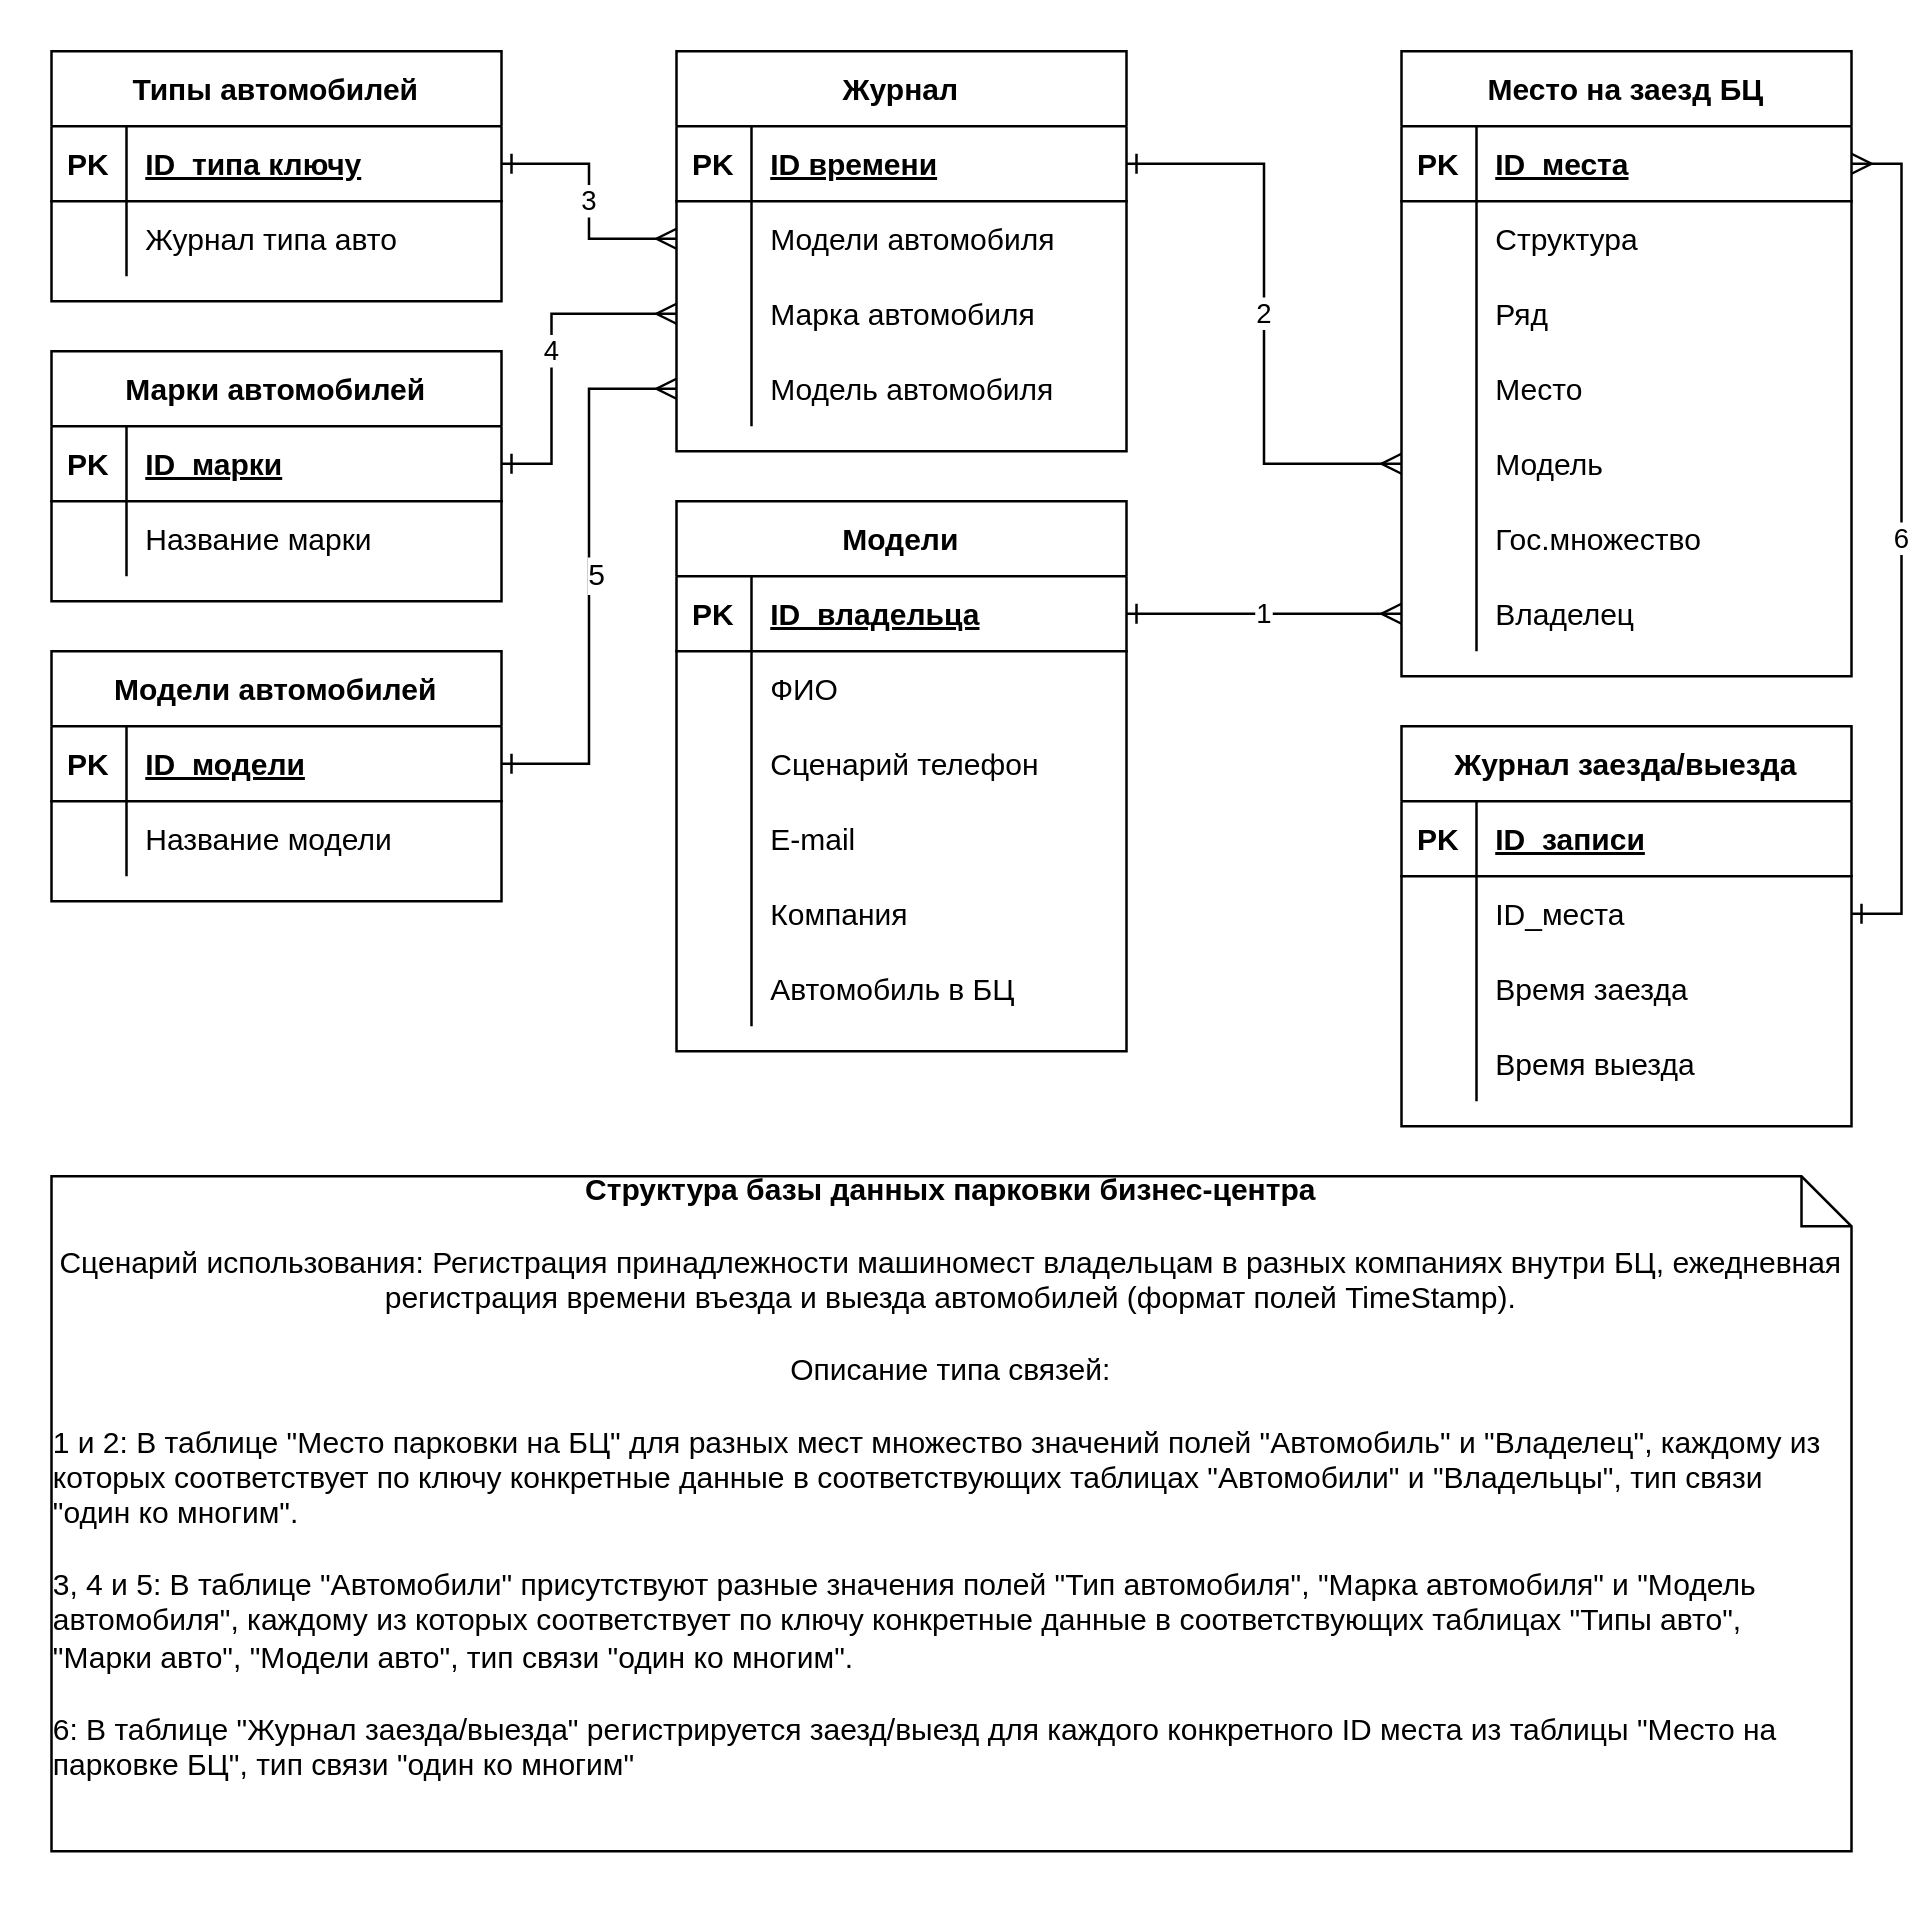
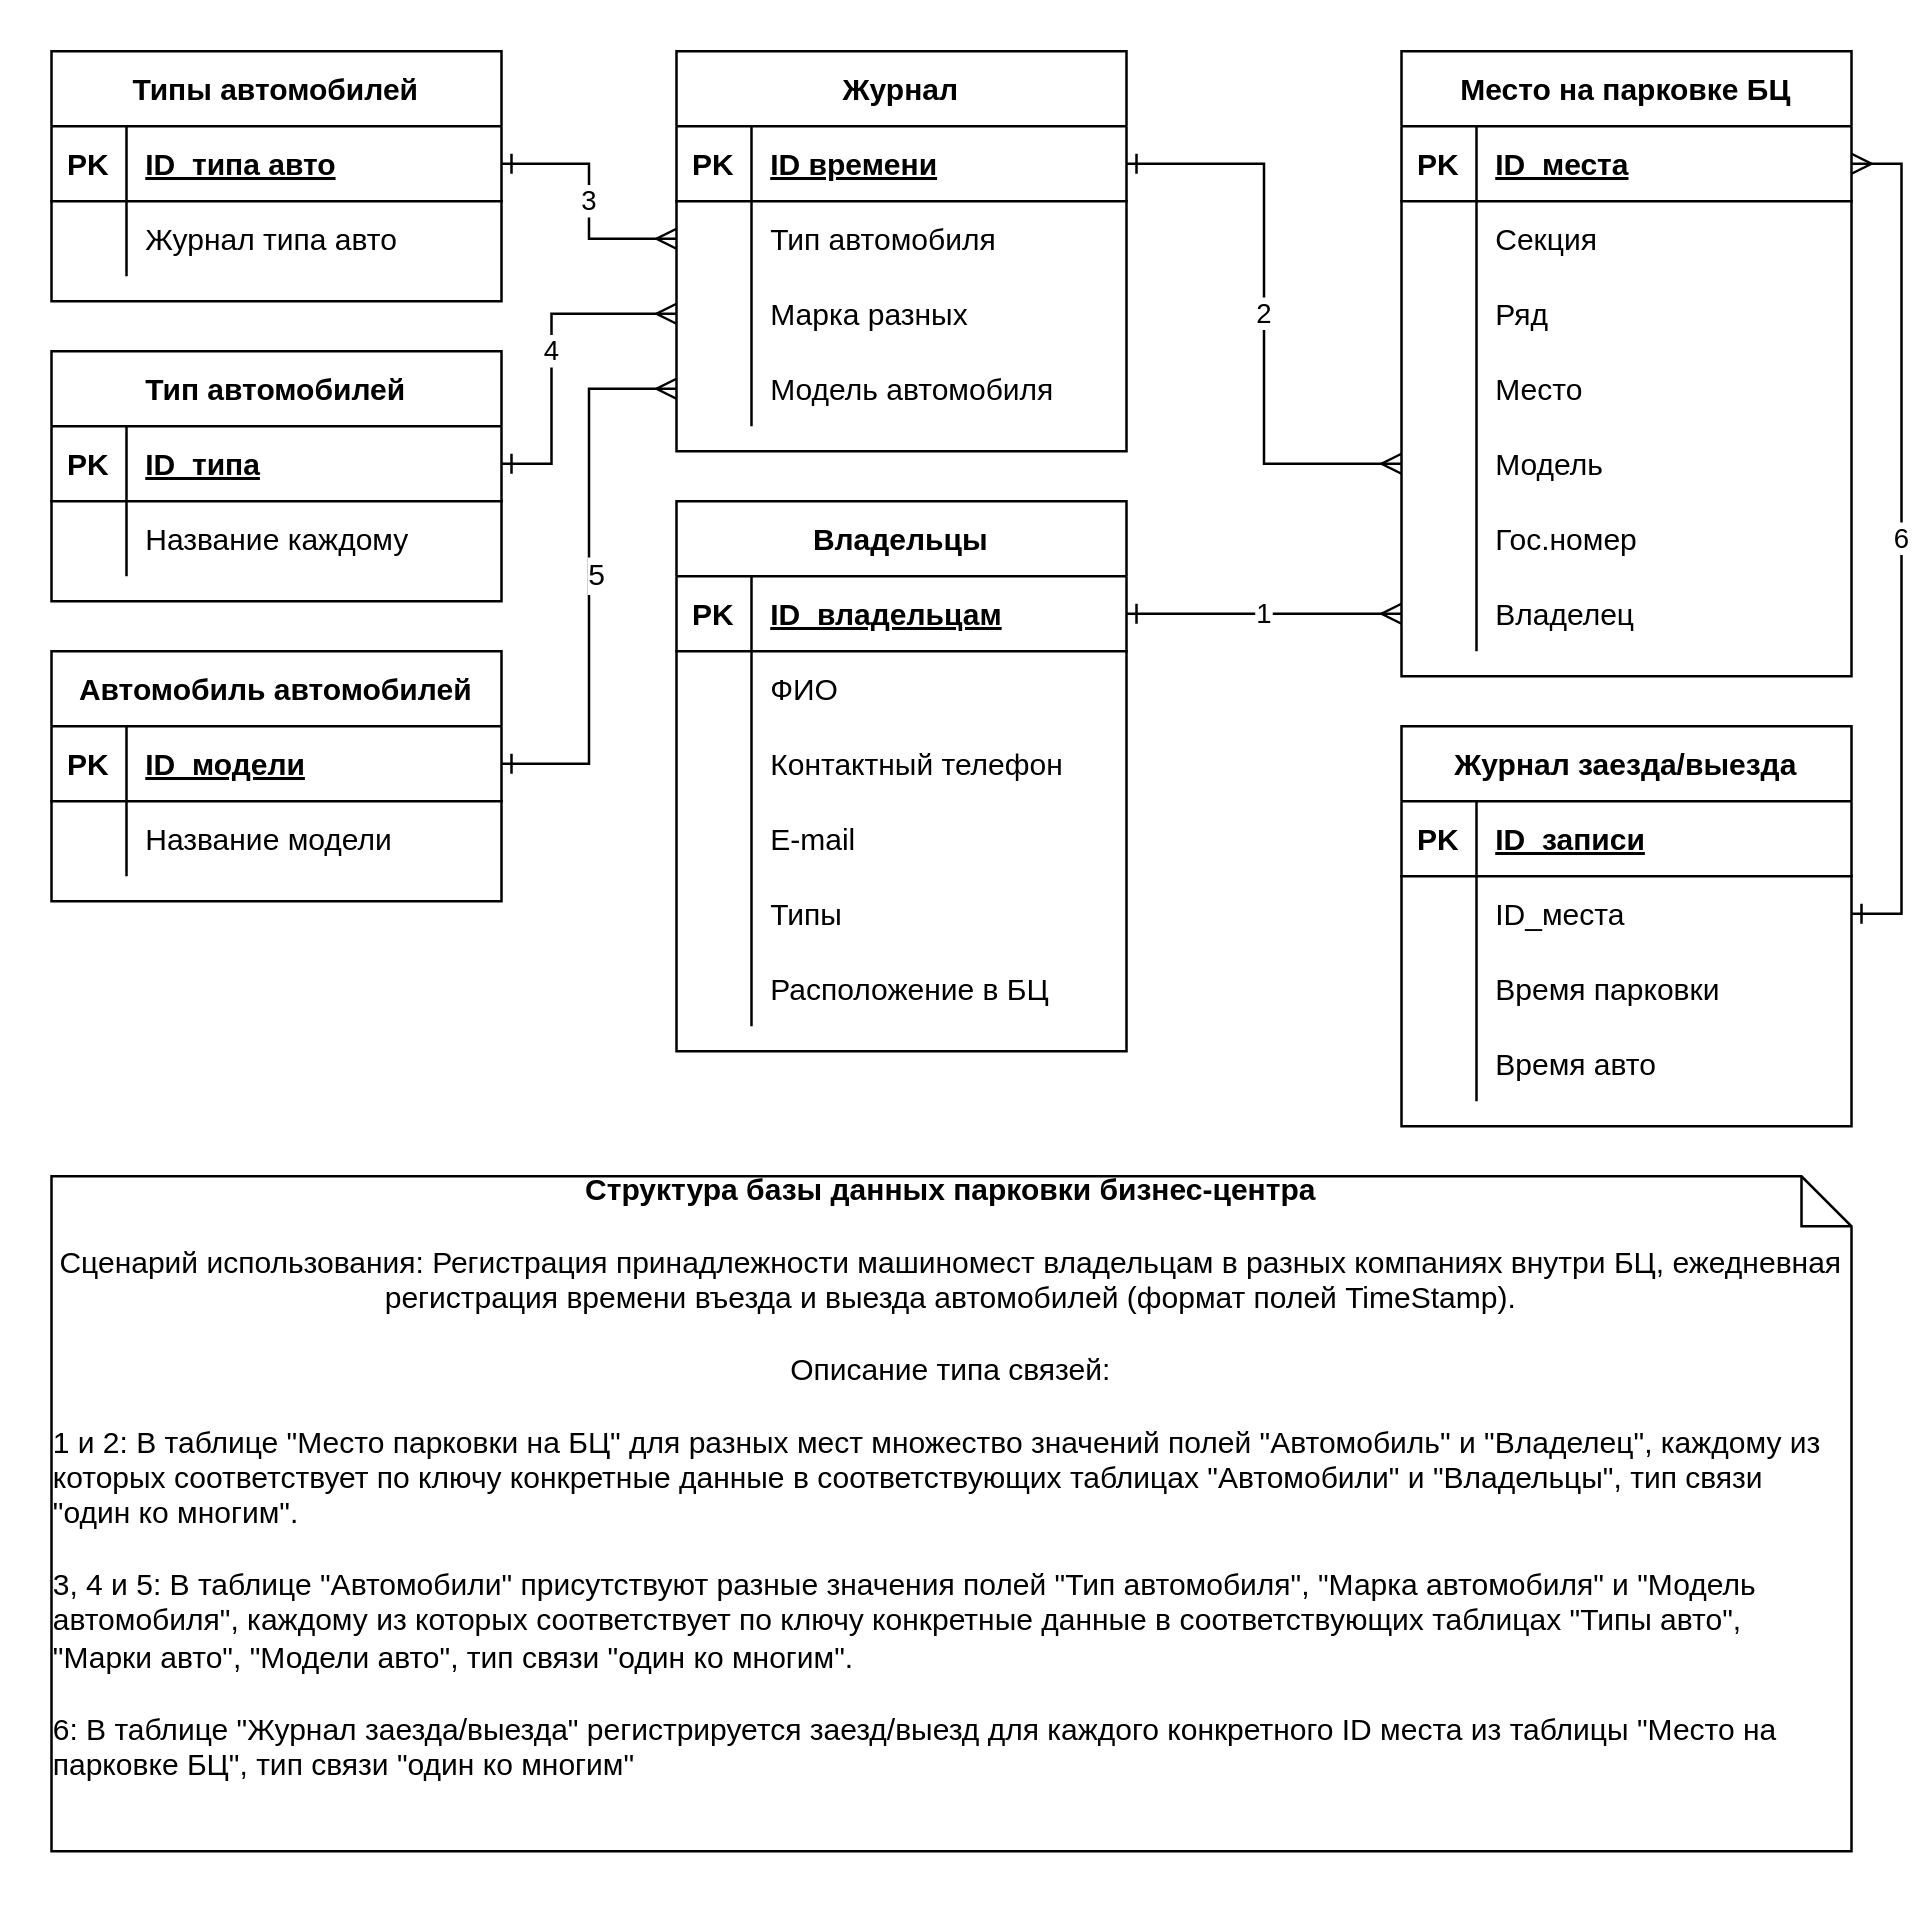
node "Место на заезд БЦ": label "Место на заезд БЦ" -> "Место на парковке БЦ"
node "ID_типа ключу": label "ID_типа ключу" -> "ID_типа авто"
node "Модели автомобиля": label "Модели автомобиля" -> "Тип автомобиля"
node "Структура": label "Структура" -> "Секция"
node "Марка автомобиля": label "Марка автомобиля" -> "Марка разных"
node "Марки автомобилей": label "Марки автомобилей" -> "Тип автомобилей"
node "ID_марки": label "ID_марки" -> "ID_типа"
node "Название марки": label "Название марки" -> "Название каждому"
node "Модели": label "Модели" -> "Владельцы"
node "Гос.множество": label "Гос.множество" -> "Гос.номер"
node "ID_владельца": label "ID_владельца" -> "ID_владельцам"
node "Модели автомобилей": label "Модели автомобилей" -> "Автомобиль автомобилей"
node "Сценарий телефон": label "Сценарий телефон" -> "Контактный телефон"
node "Компания": label "Компания" -> "Типы"
node "Автомобиль в БЦ": label "Автомобиль в БЦ" -> "Расположение в БЦ"
node "Время заезда": label "Время заезда" -> "Время парковки"
node "Время выезда": label "Время выезда" -> "Время авто"
